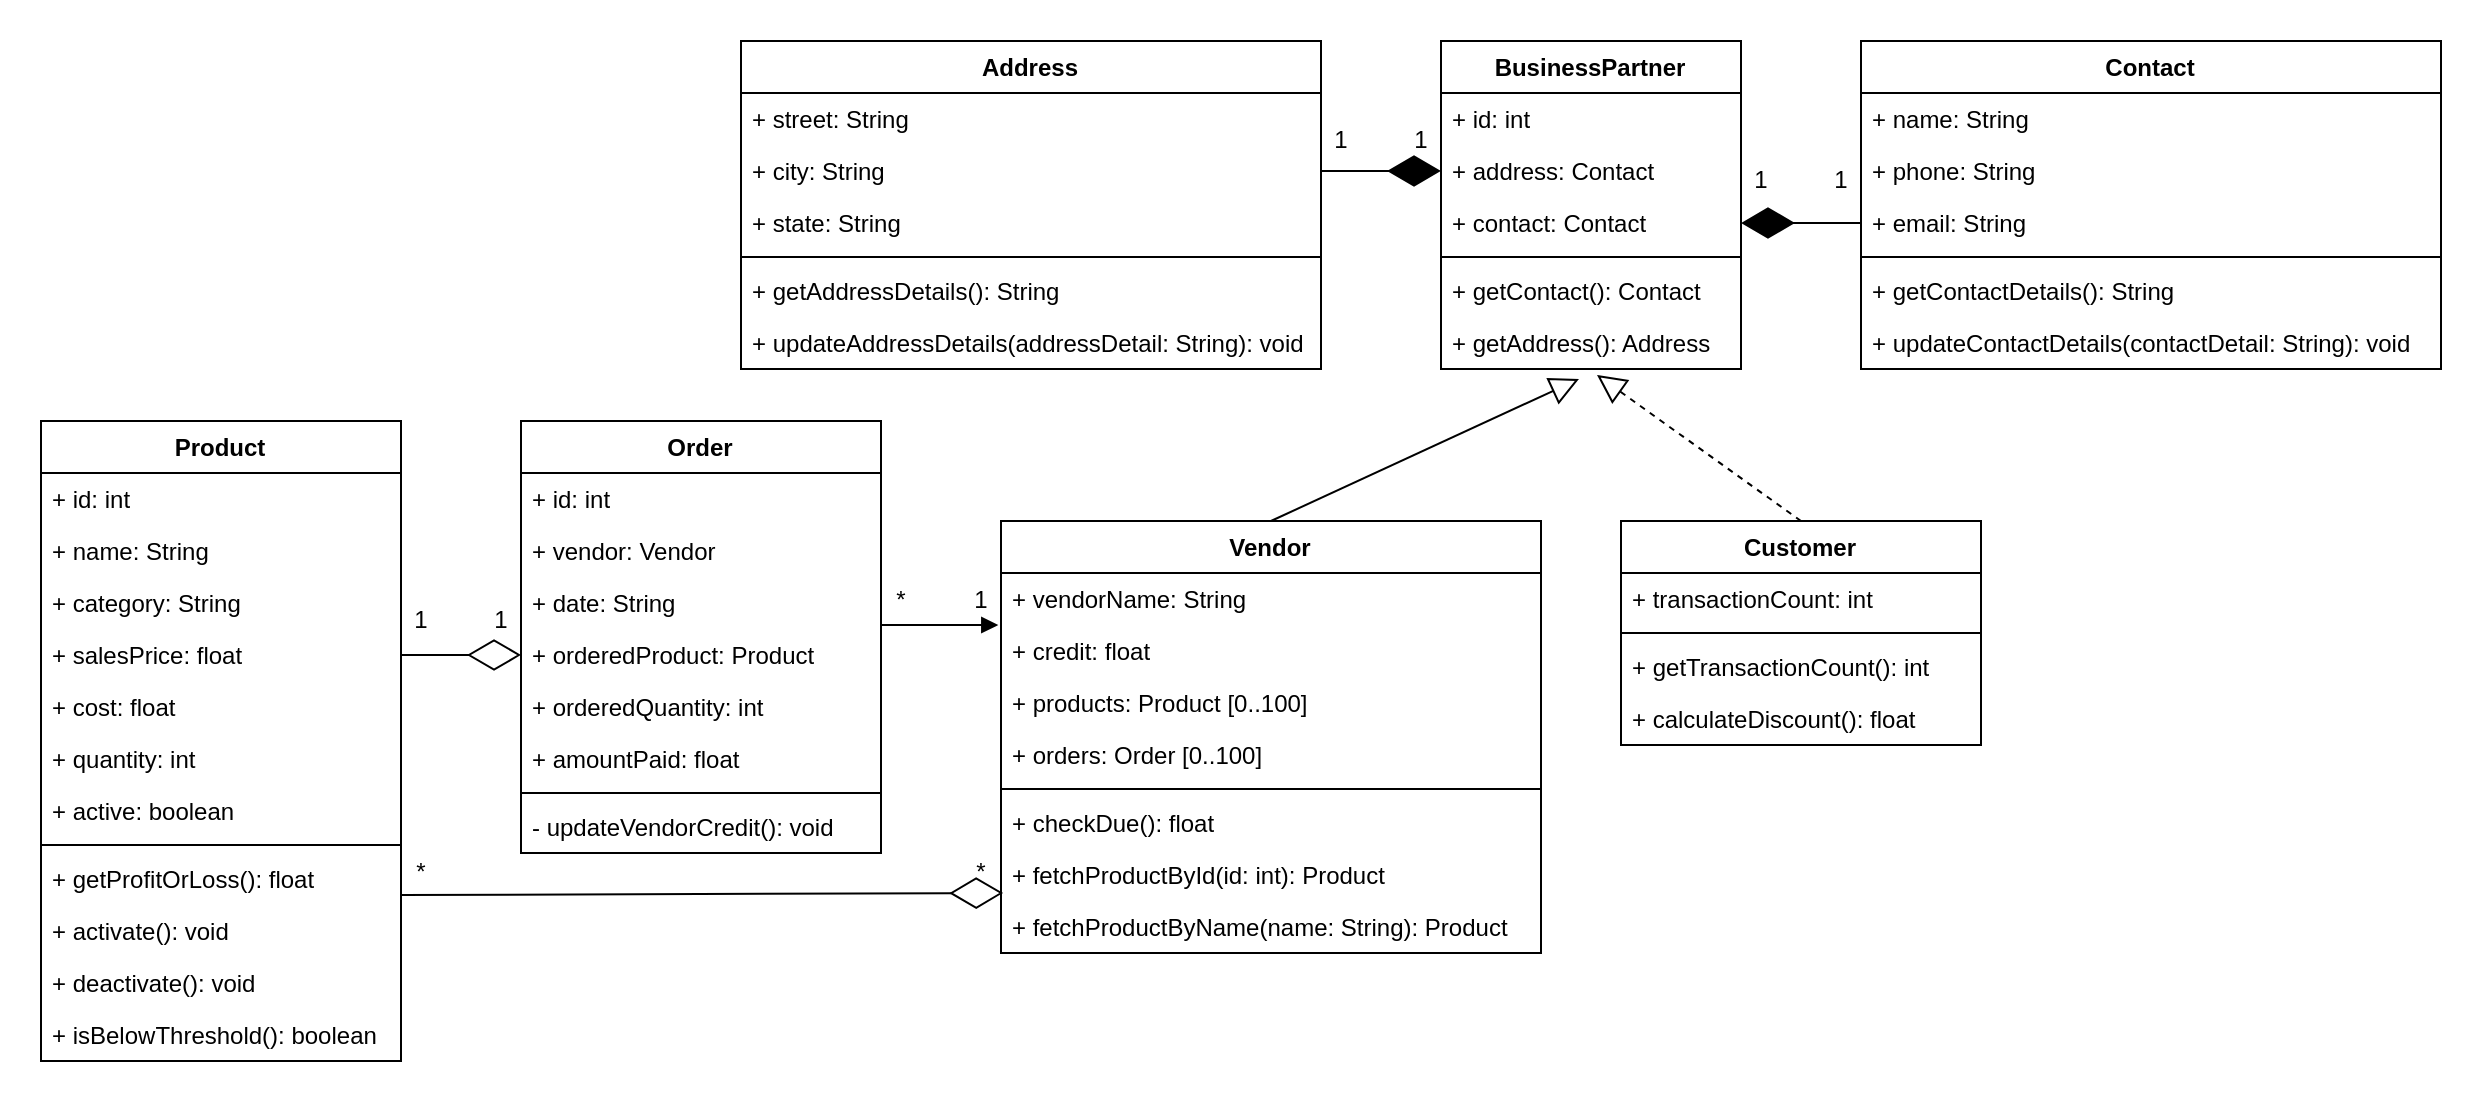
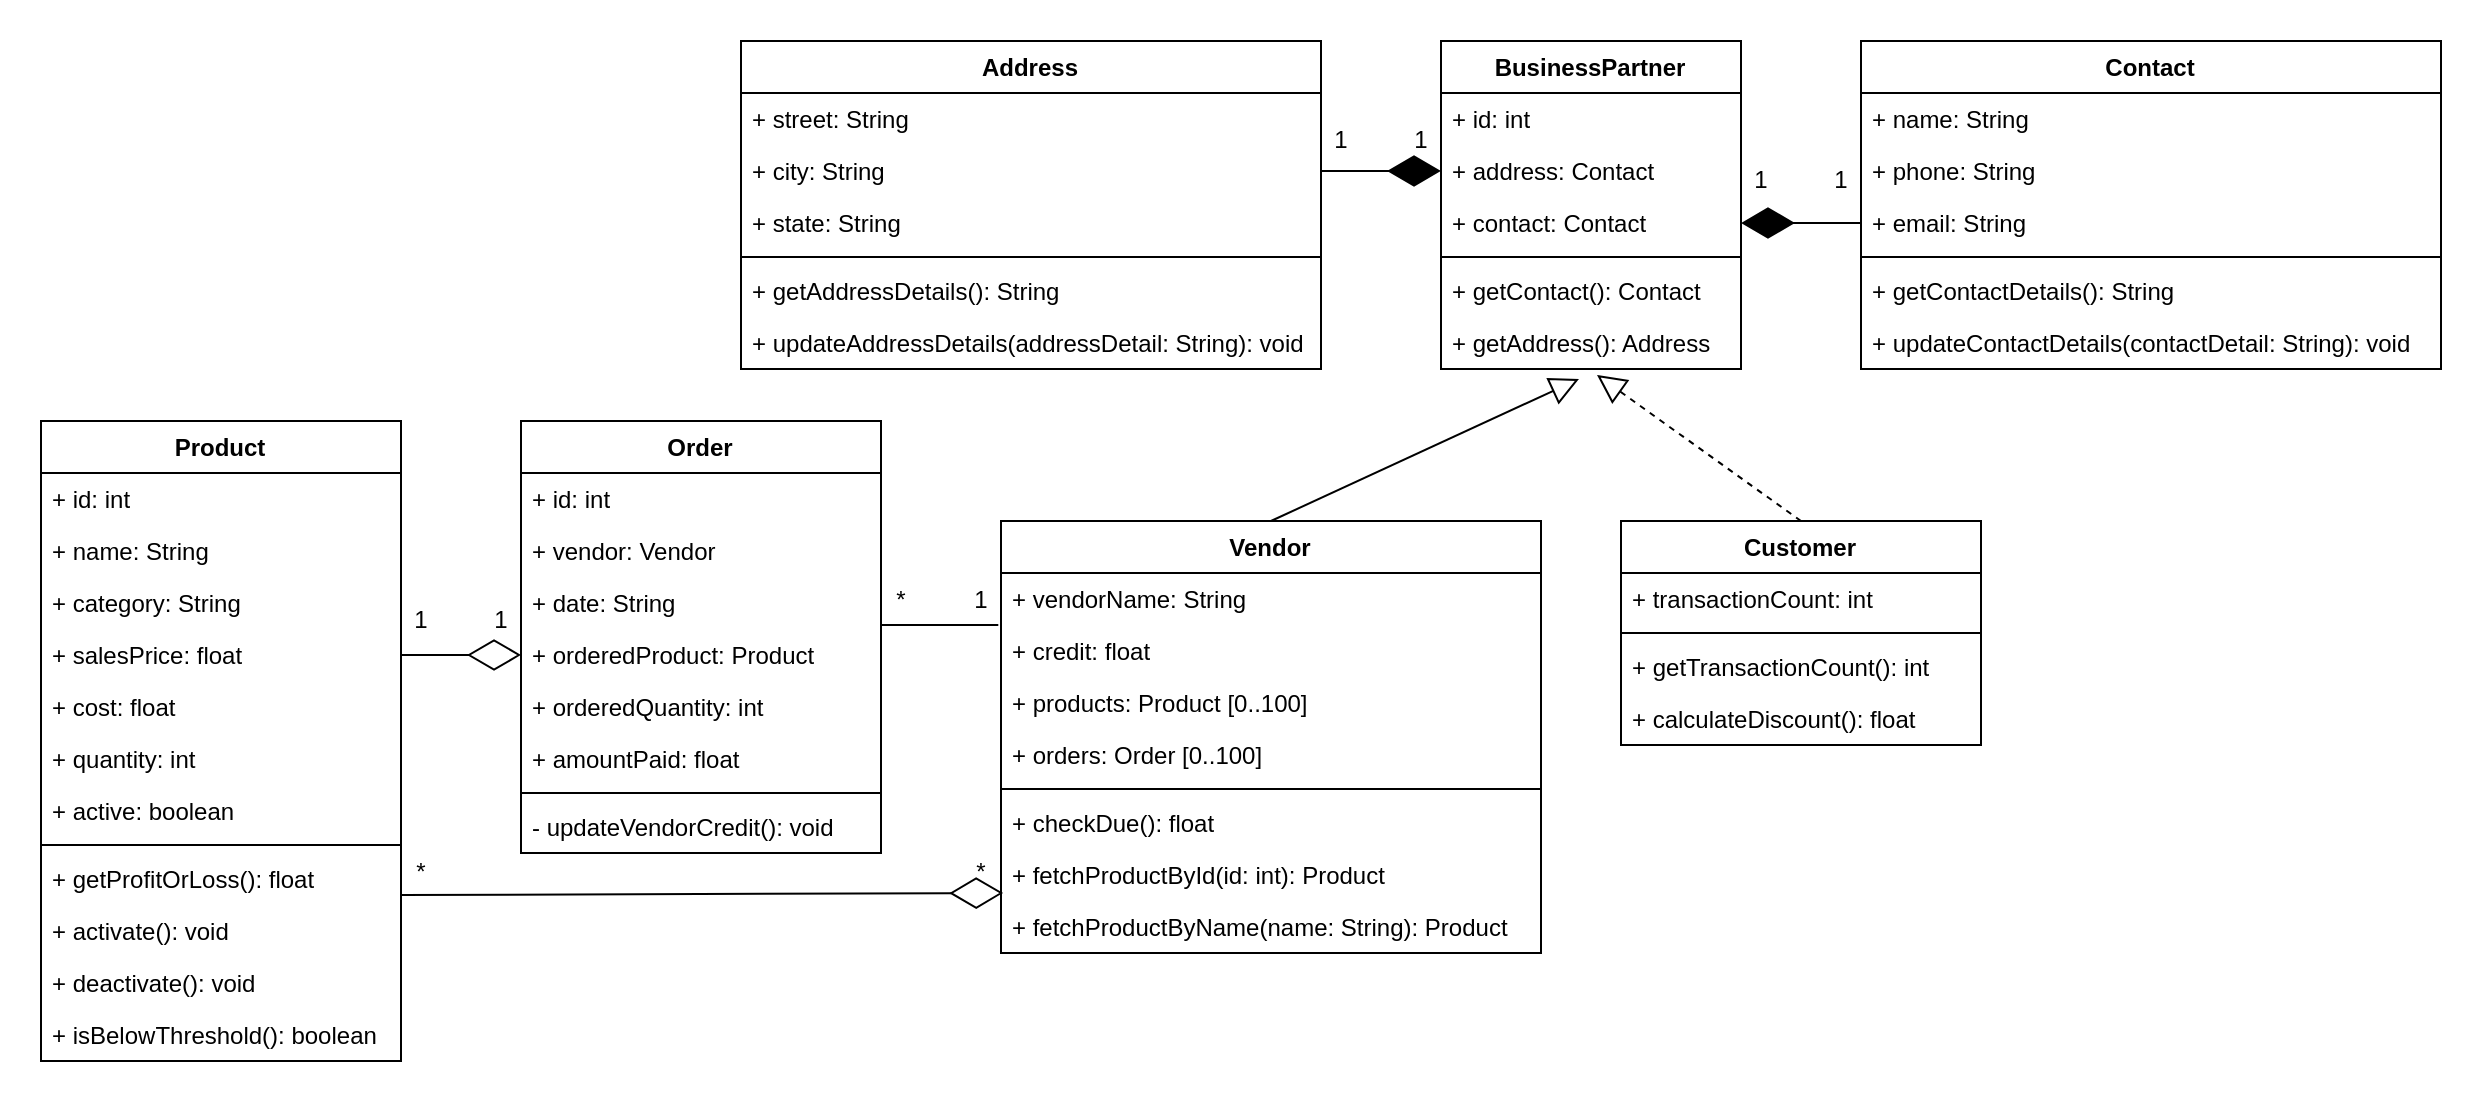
edge "+ orderedProduct: Product" -> "+ credit: float": arrowhead block -> none
